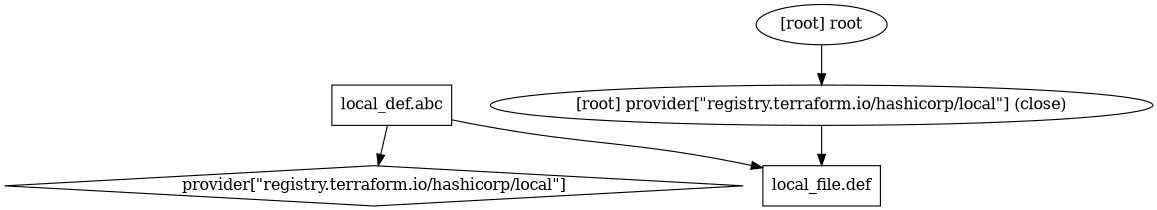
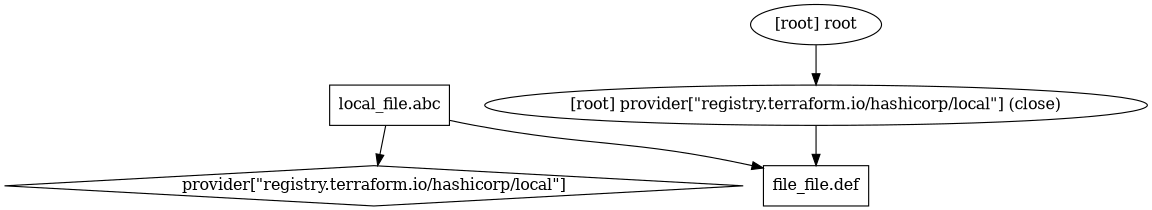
node "local_def.abc": label "local_def.abc" -> "local_file.abc"
node "local_file.def": label "local_file.def" -> "file_file.def"
